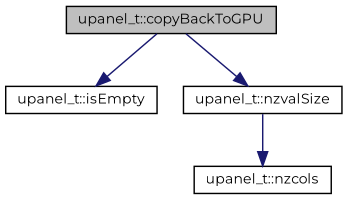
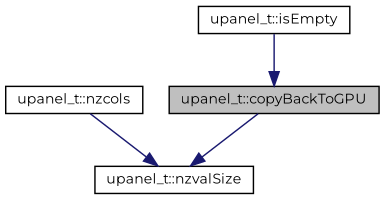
edge "upanel_t::copyBackToGPU" -> "upanel_t::isEmpty": reversed
edge "upanel_t::nzvalSize" -> "upanel_t::nzcols": reversed
